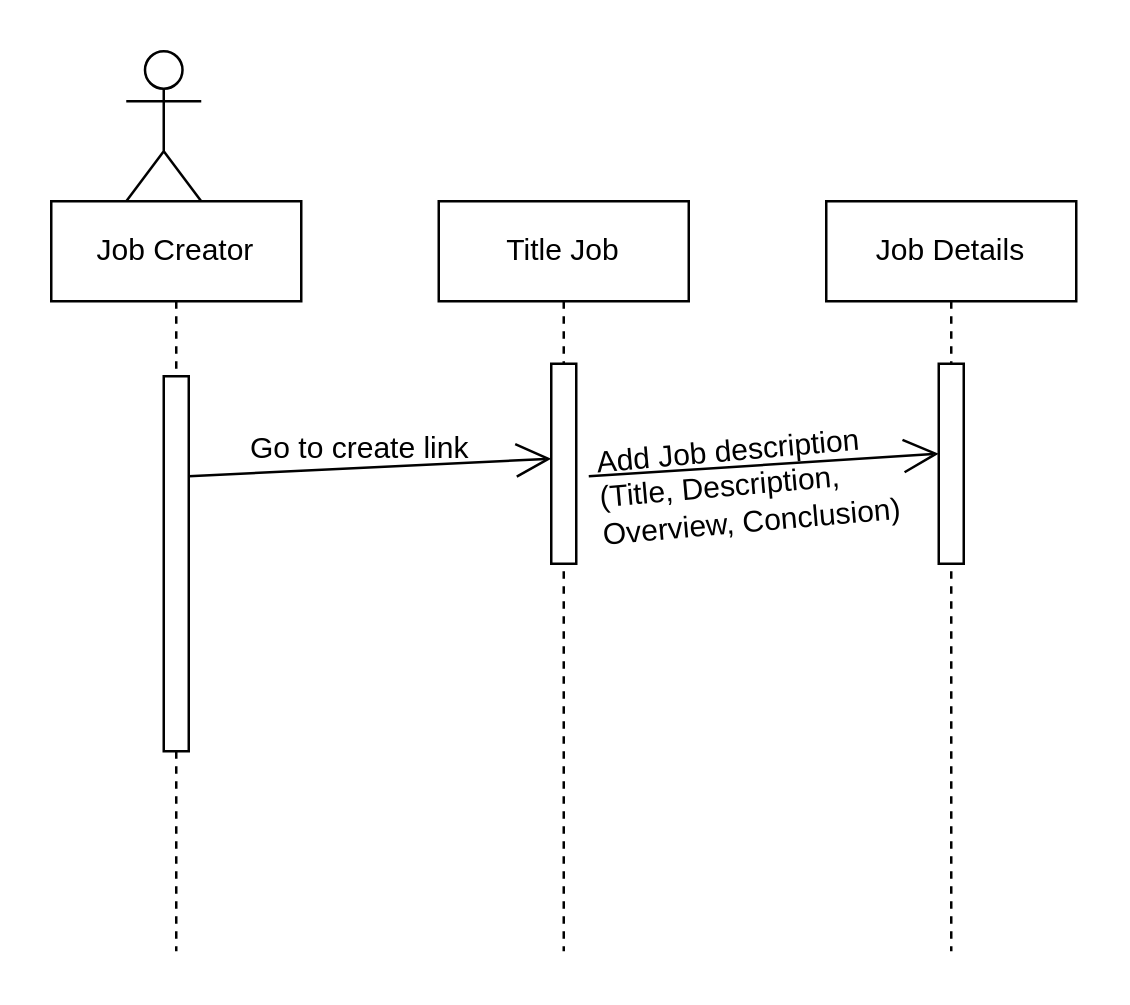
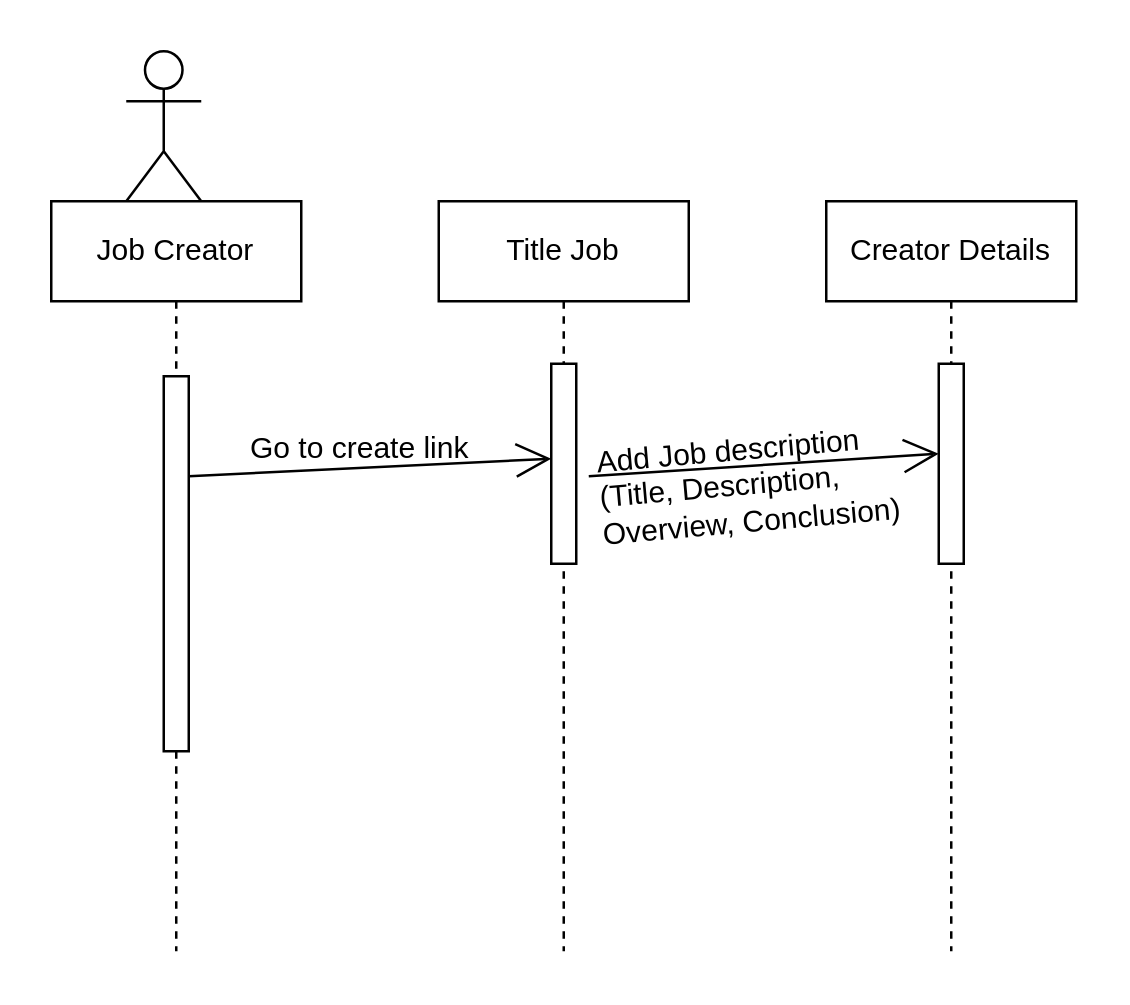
node "Job Details": label "Job Details" -> "Creator Details"
